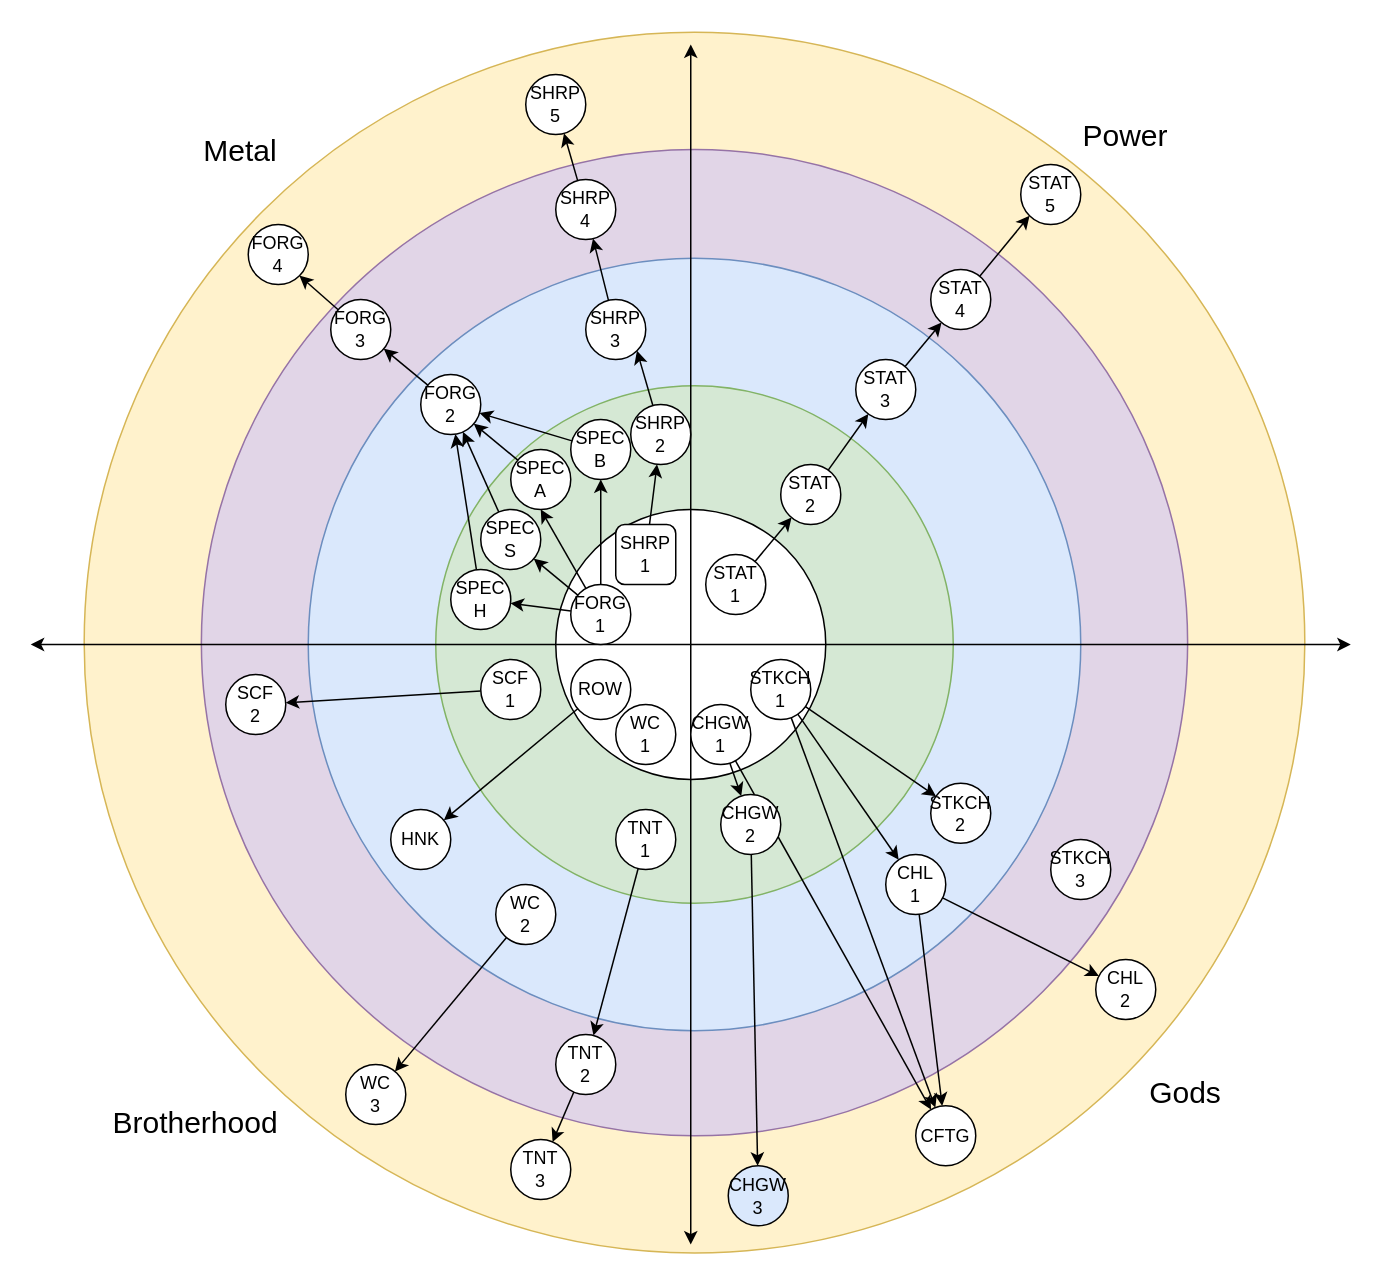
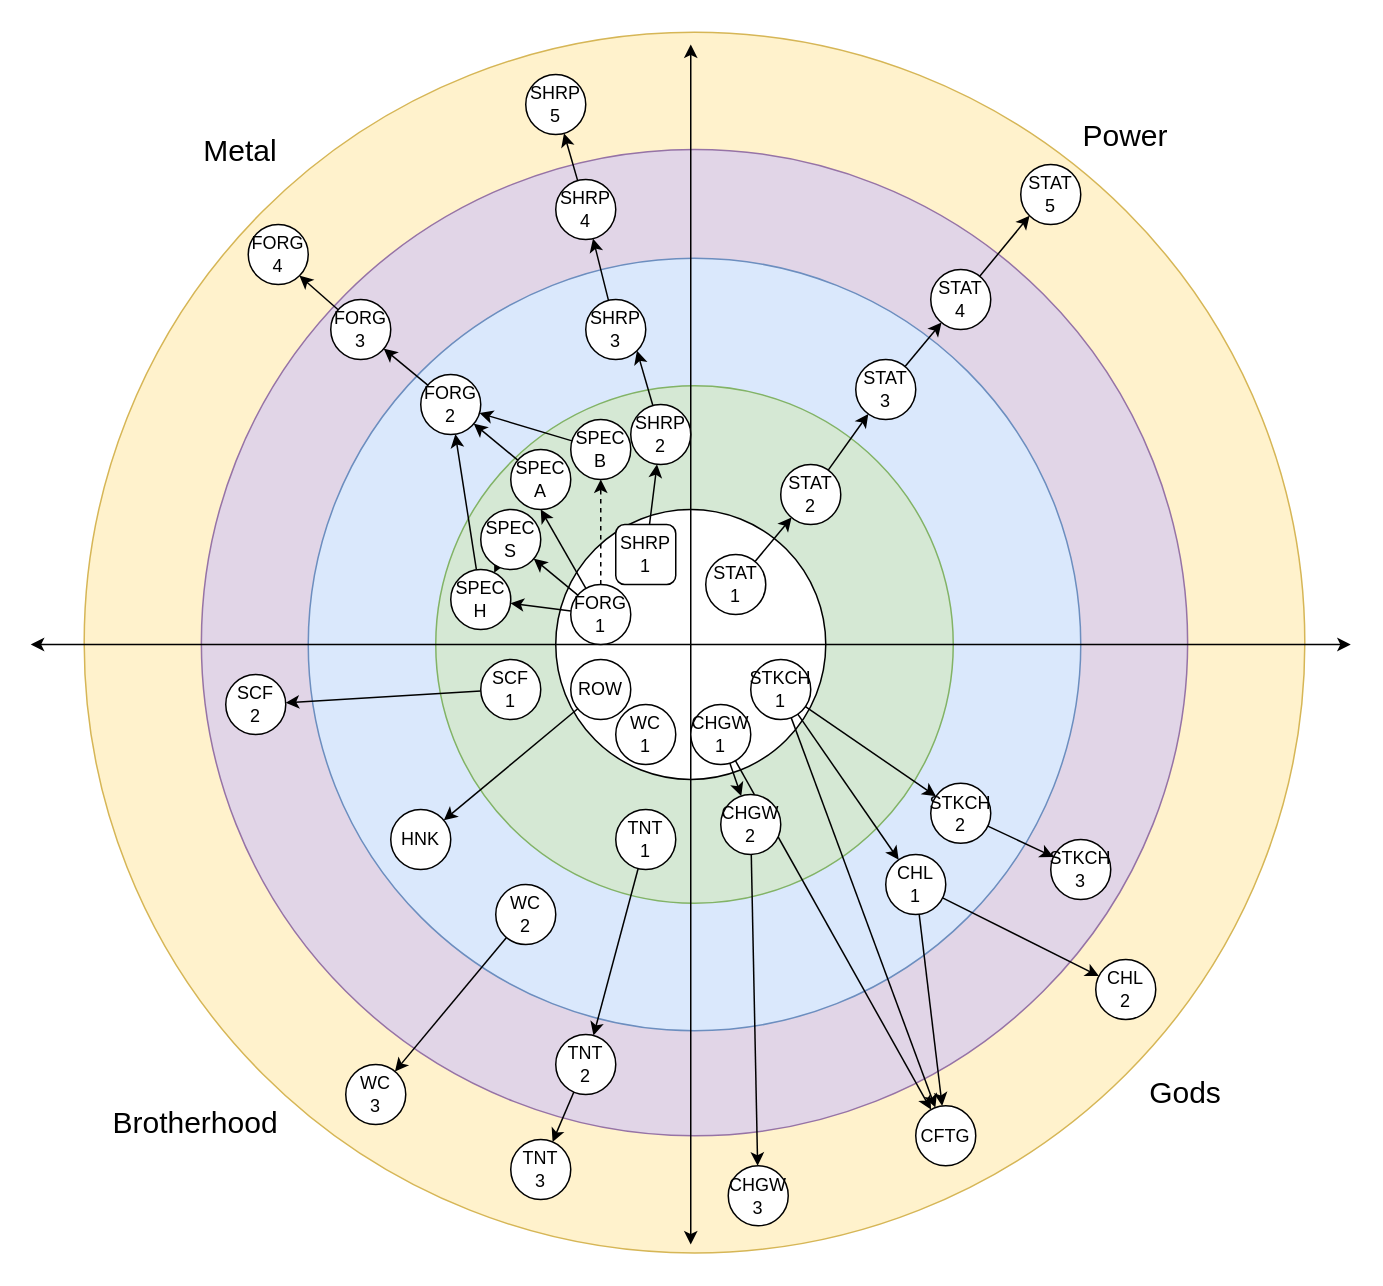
edge "SPEC S" -> "FORG 2": now "SPEC S" -> "SPEC H"
edge "FORG 1" -> "SPEC B": style solid -> dashed
edge "STKCH 2" -> "STKCH 3": added
node "CHGW 3": fillcolor #dae8fc -> #ffffff
